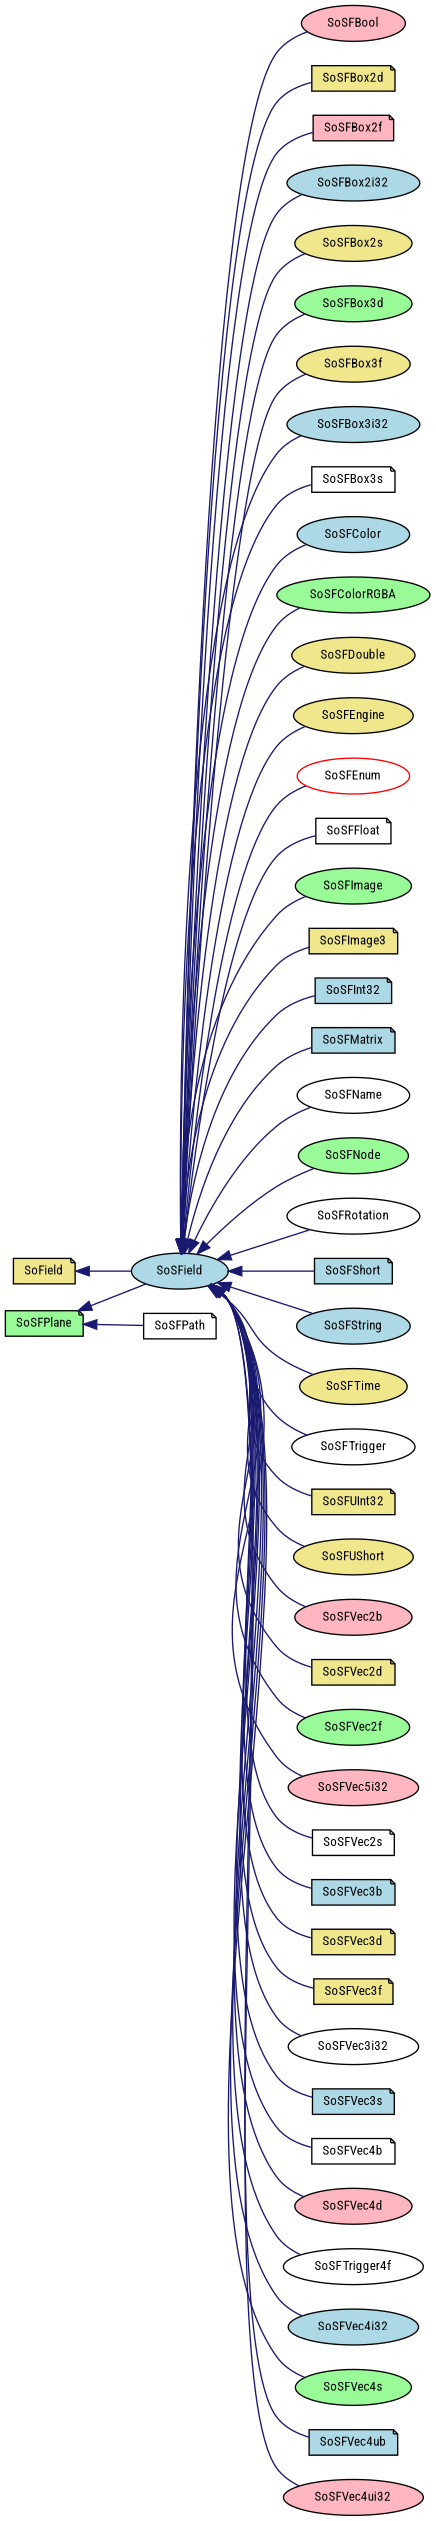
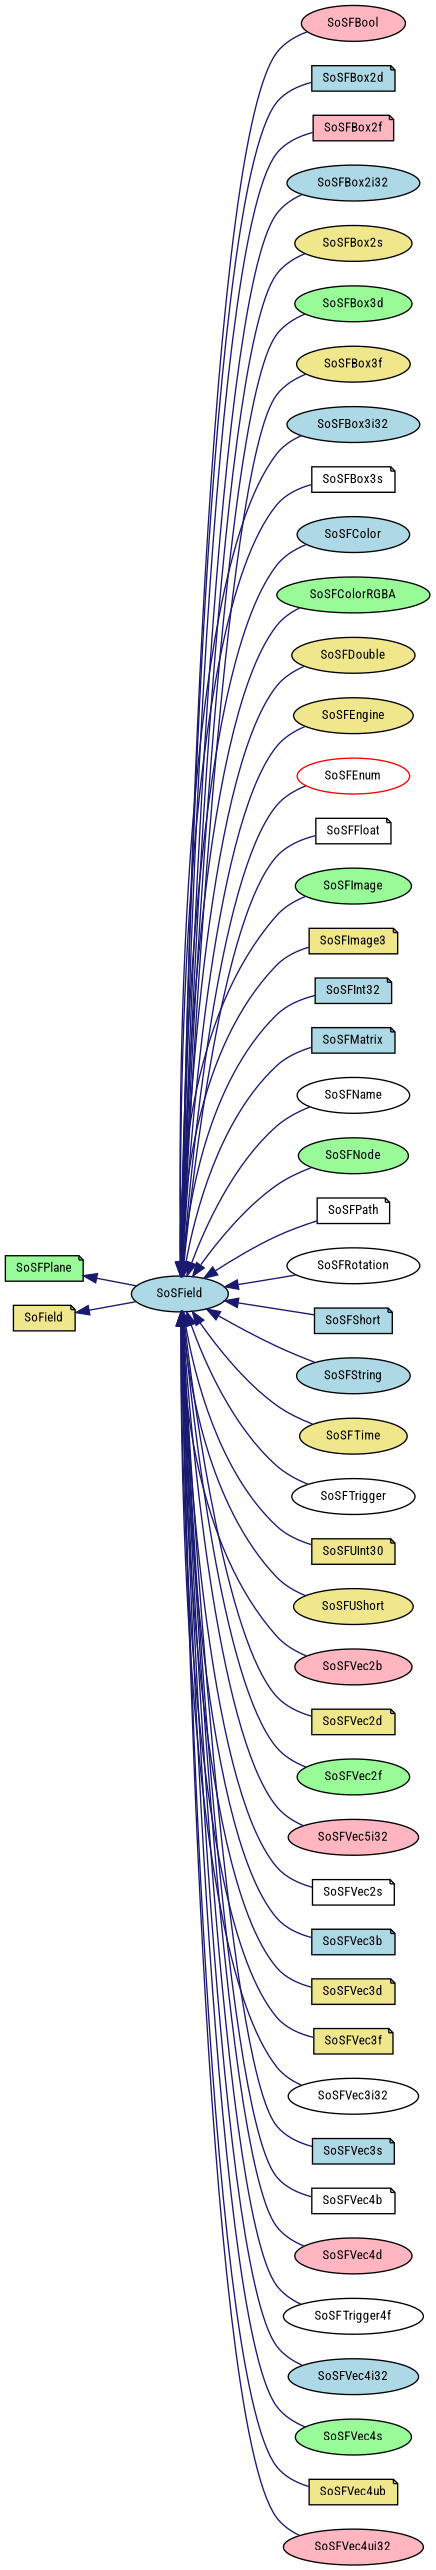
node "SoSFBox2d": fillcolor khaki -> lightblue
edge "SoSFPath" -> "SoSFPlane": now "SoSFPath" -> "SoSField"
node "SoSFUInt32": label "SoSFUInt32" -> "SoSFUInt30"
node "SoSFVec4ub": fillcolor lightblue -> khaki
